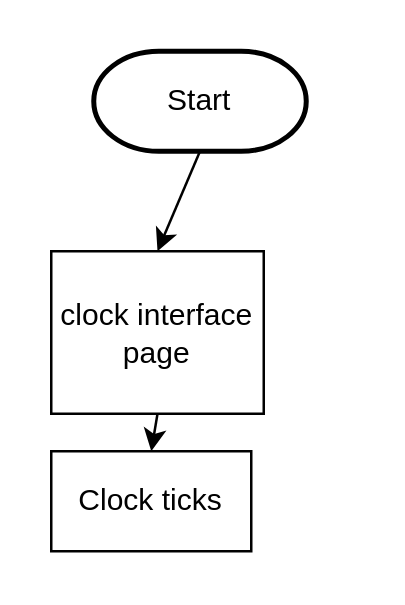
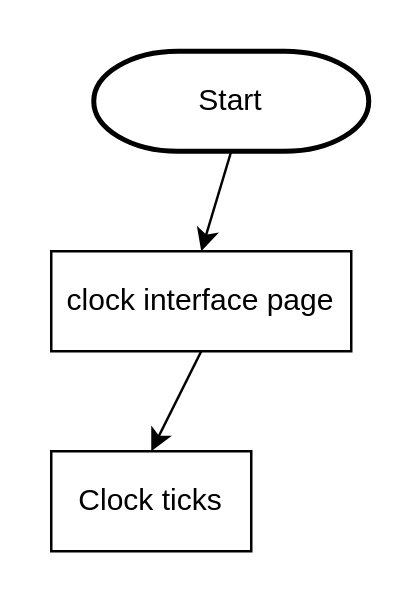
node "Start": size 213x100 -> 275x100
node "clock interface page": size 213x163 -> 300x100
